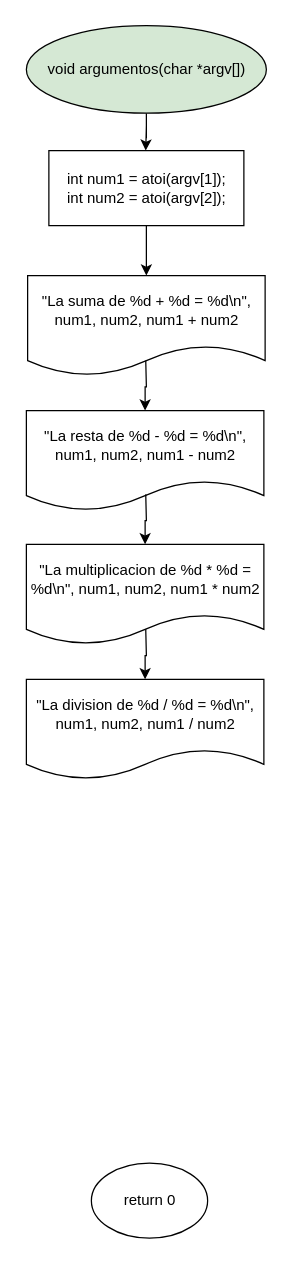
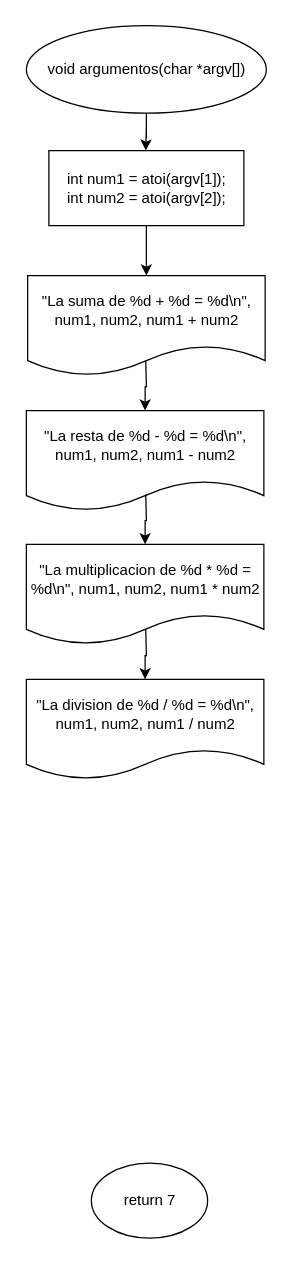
node "void argumentos(char *argv[])": fillcolor #d5e8d4 -> #ffffff
node "return 0": label "return 0" -> "return 7"
